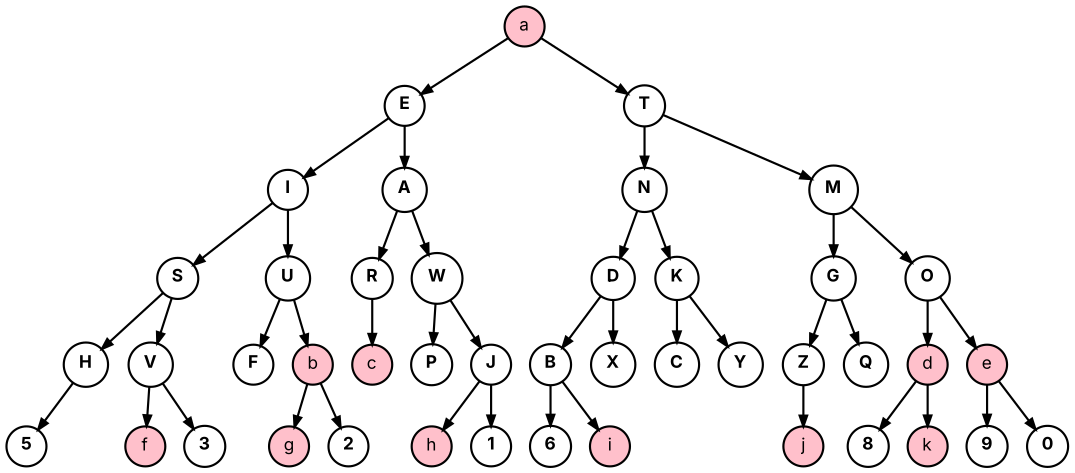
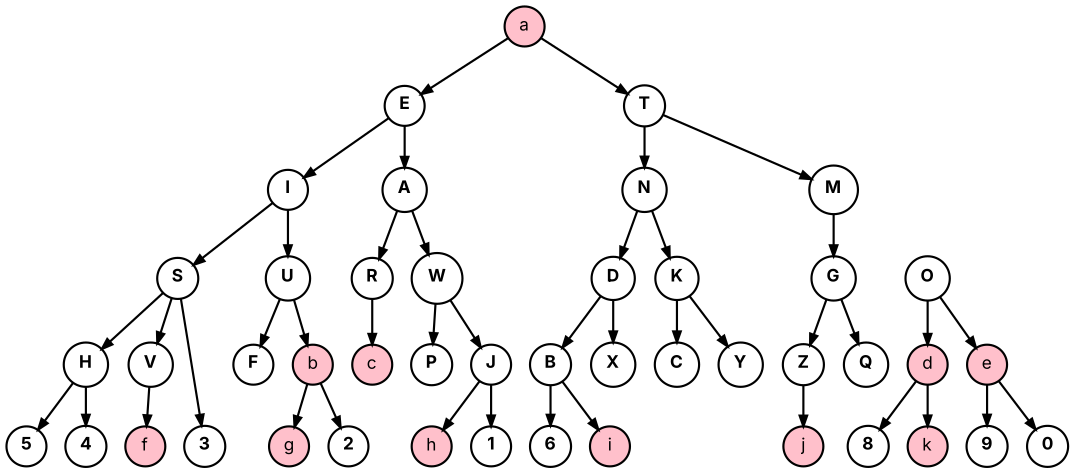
edge "M" -> "O": removed
edge "V" -> "3": now "S" -> "3"
node "4": added
